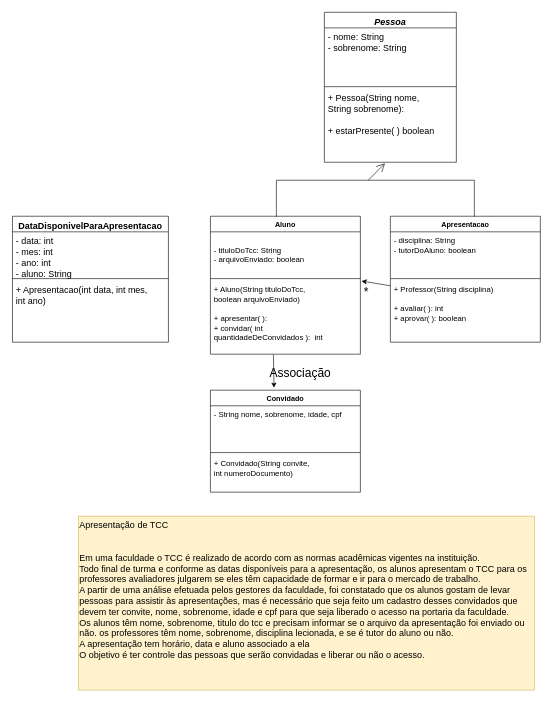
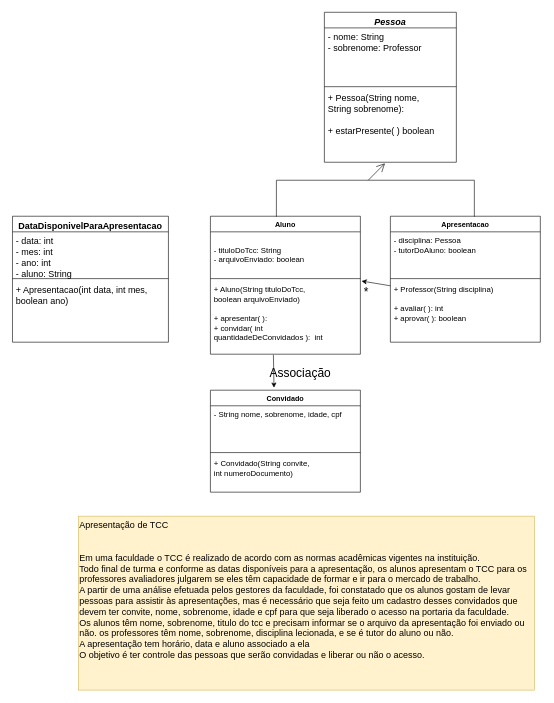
node "- nome: String - sobrenome: String": label "- nome: String - sobrenome: String" -> "- nome: String - sobrenome: Professor"
node "- disciplina: String - tutorDoAluno: boolean": label "- disciplina: String - tutorDoAluno: boolean" -> "- disciplina: Pessoa - tutorDoAluno: boolean"
node "+ Apresentacao(int data, int mes, int ano)": label "+ Apresentacao(int data, int mes, int ano)" -> "+ Apresentacao(int data, int mes, boolean ano)"
